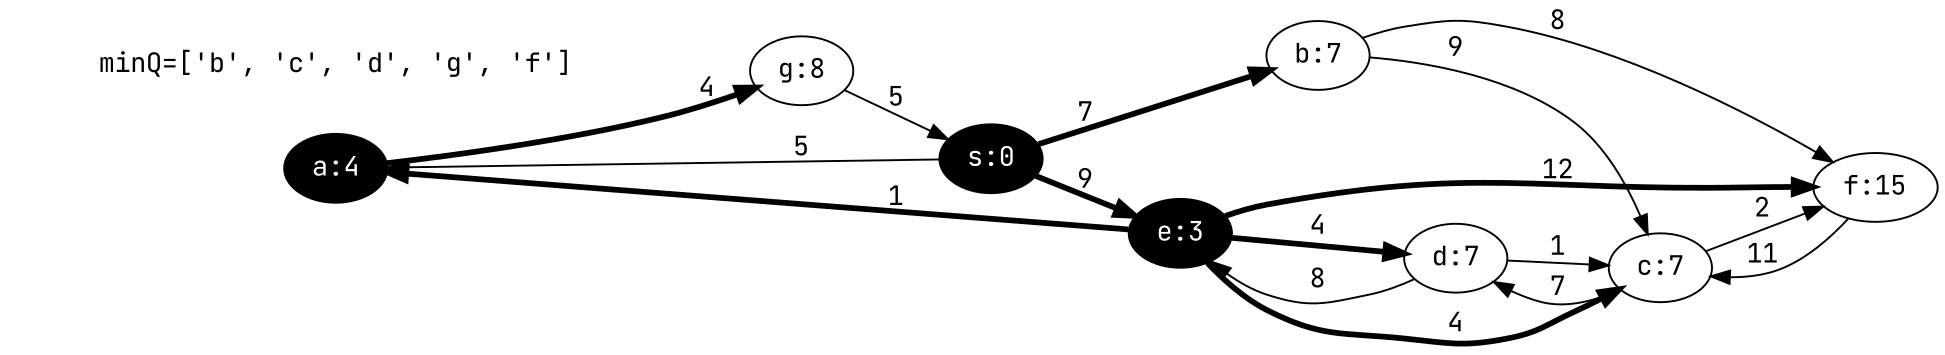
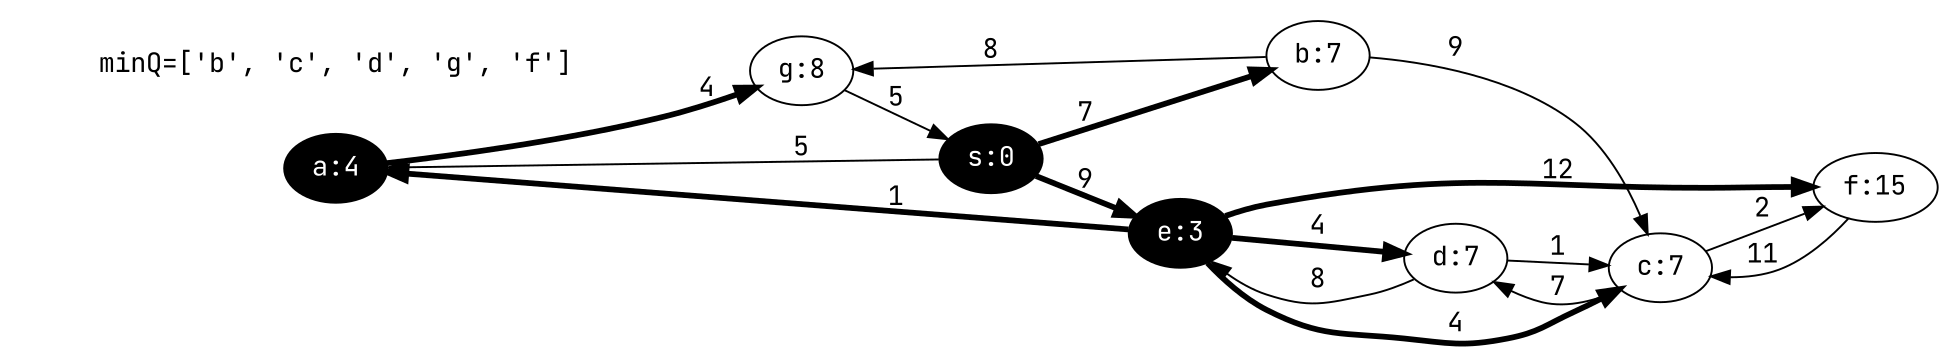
edge "b:7" -> "f:15": now "b:7" -> "g:8"
